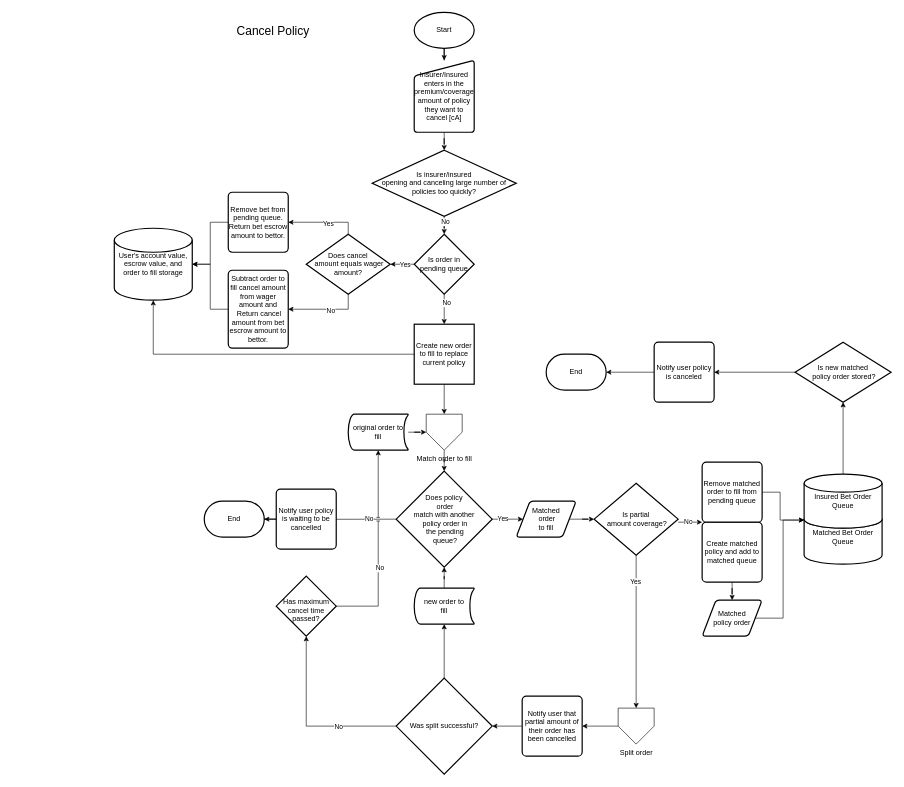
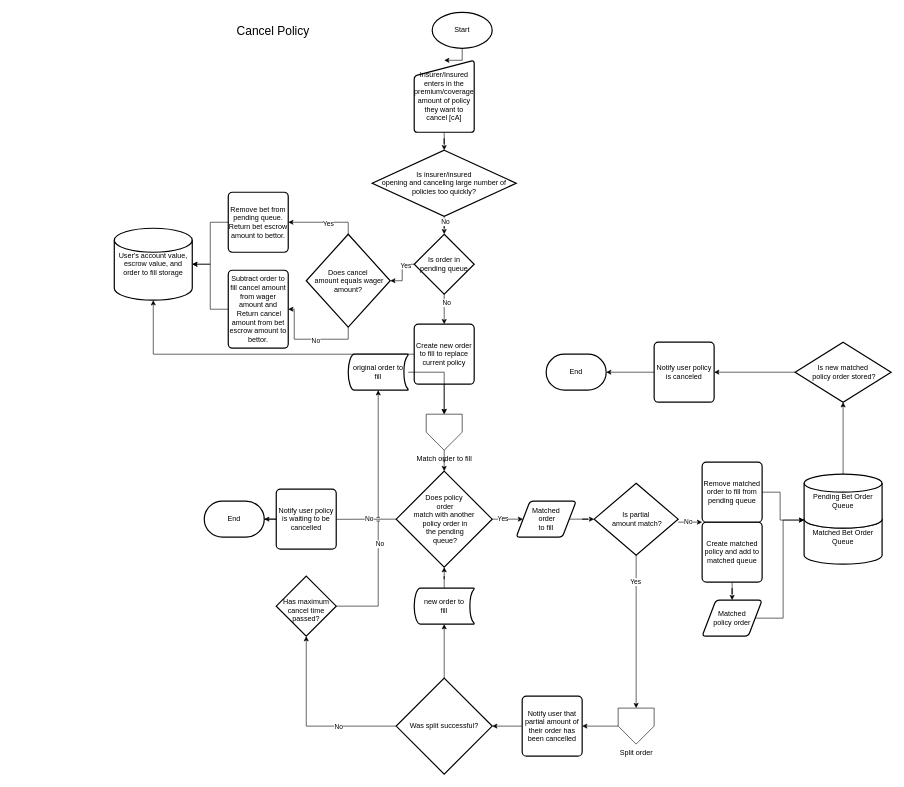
node "Start": moved (444, 30) -> (462, 30)
node "Does cancel amount equals wager amount?": size 84x60 -> 84x93
node "Create new order to fill to replace current policy": shape rectangle -> rounded rectangle
node "original order to fill": moved (378, 432) -> (378, 372)
node "Insured Bet Order Queue": label "Insured Bet Order Queue" -> "Pending Bet Order Queue"
node "Is partial amount coverage?": label "Is partial amount coverage?" -> "Is partial amount match?"
